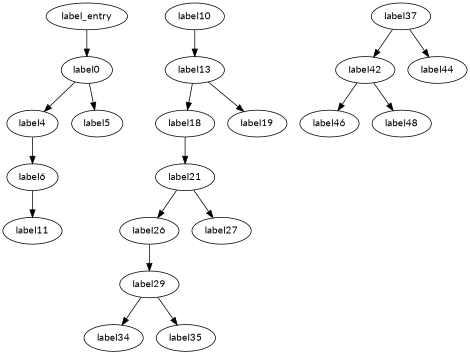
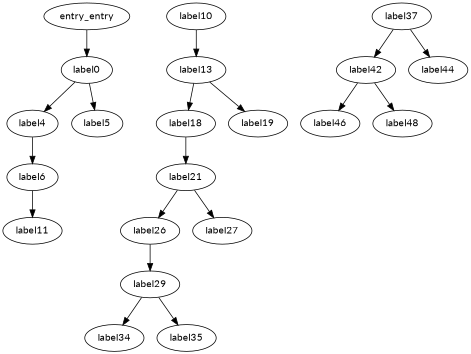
node "label_entry": label "label_entry" -> "entry_entry"
